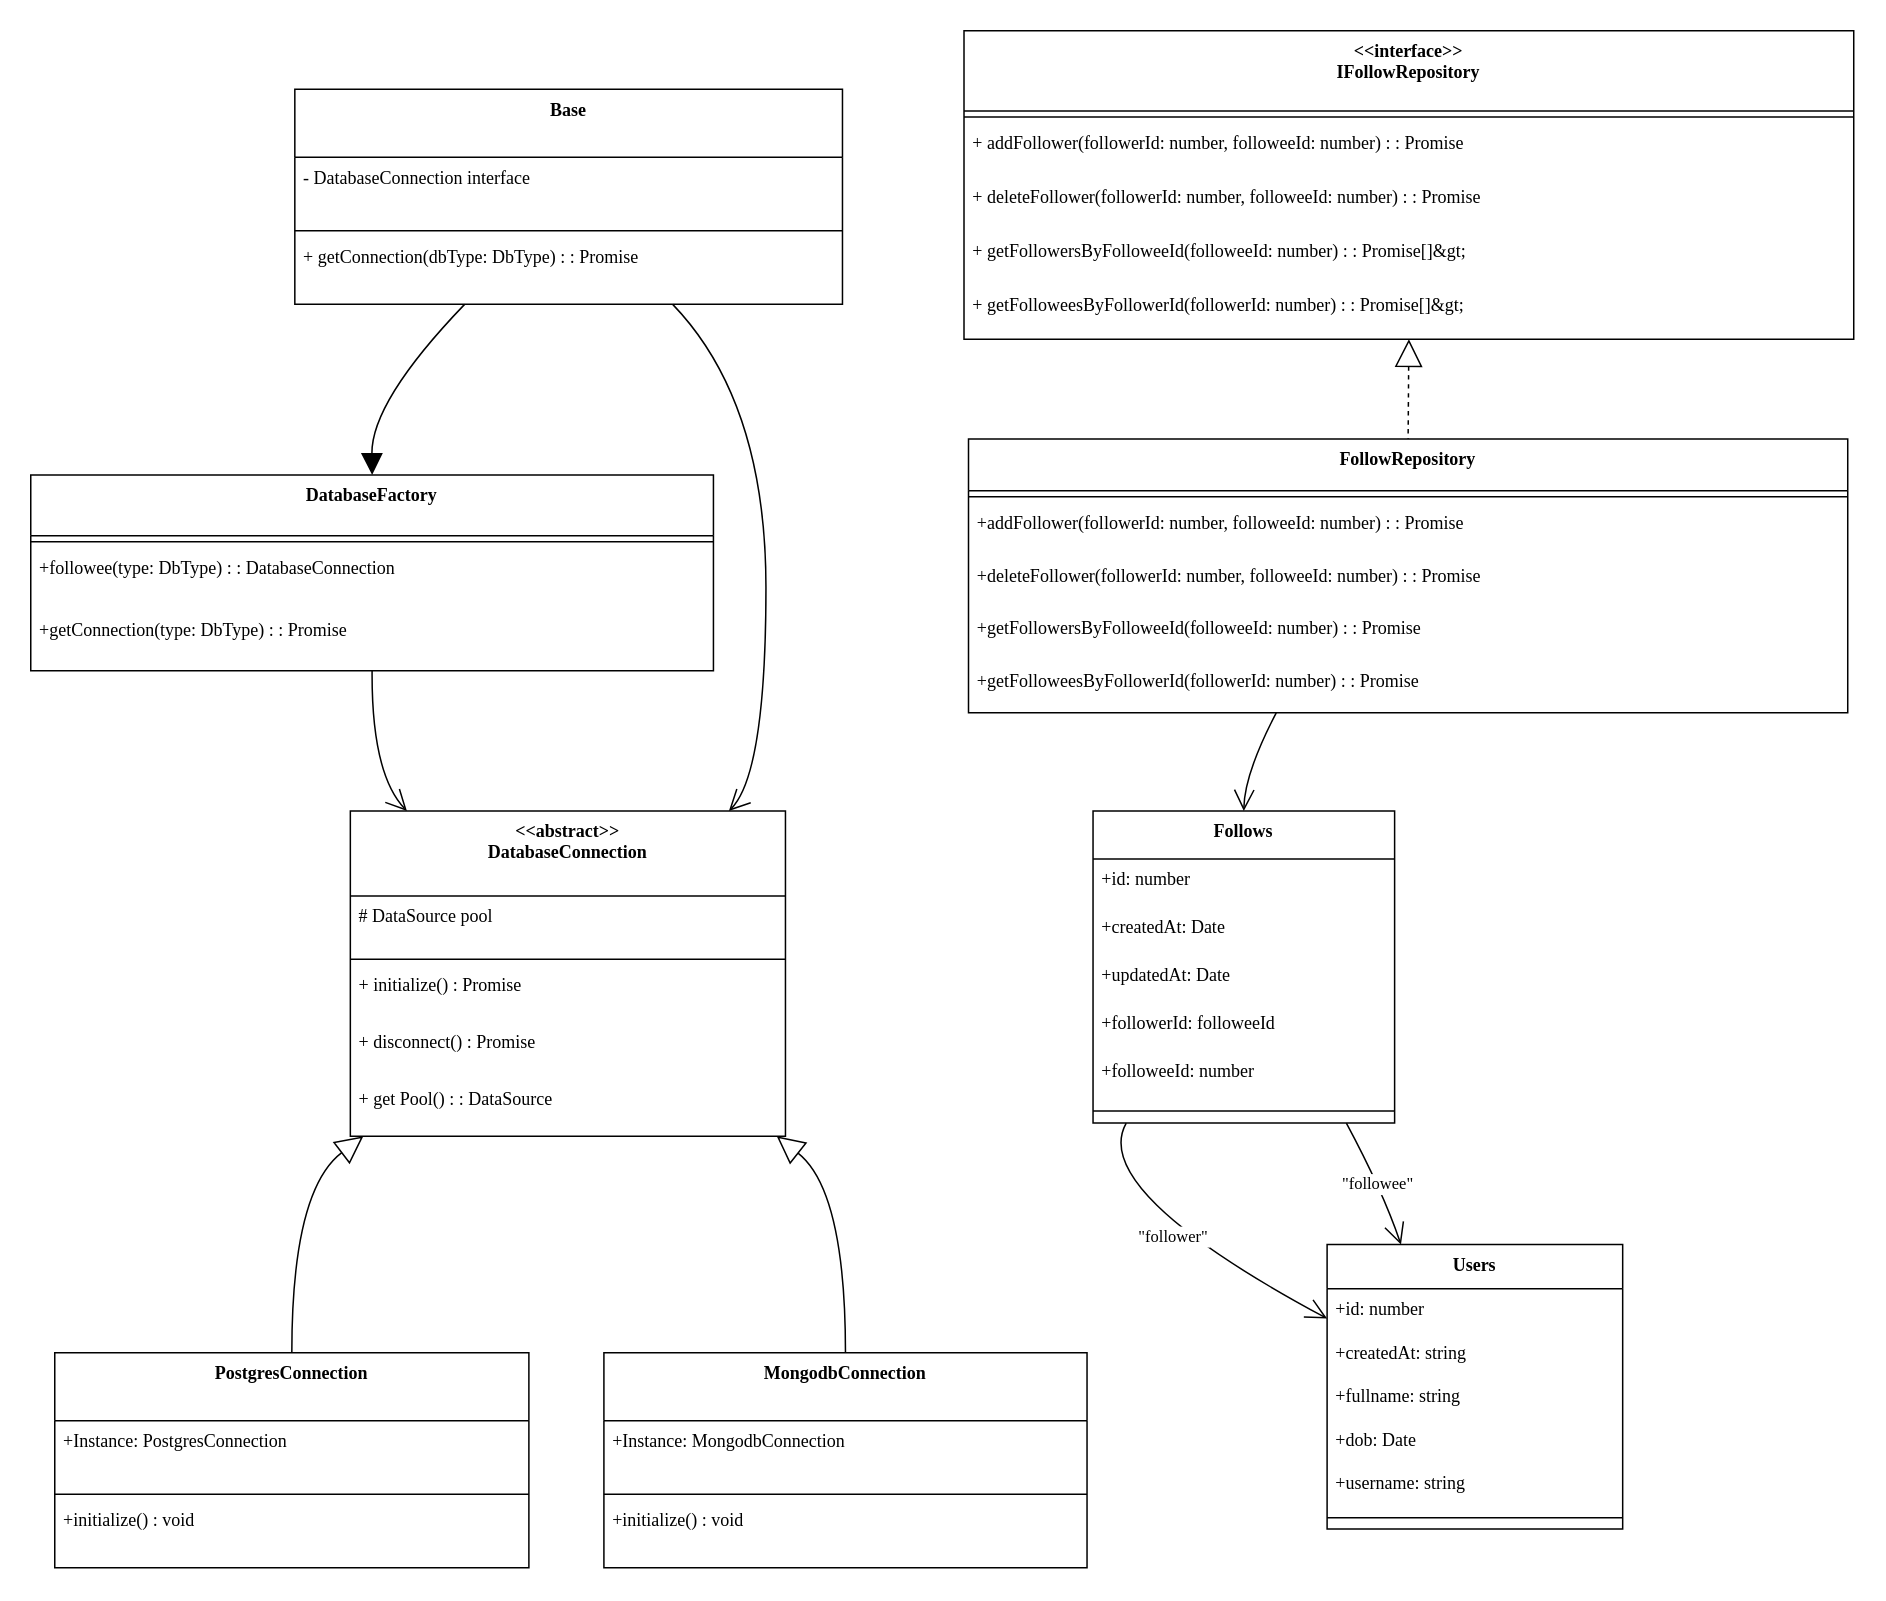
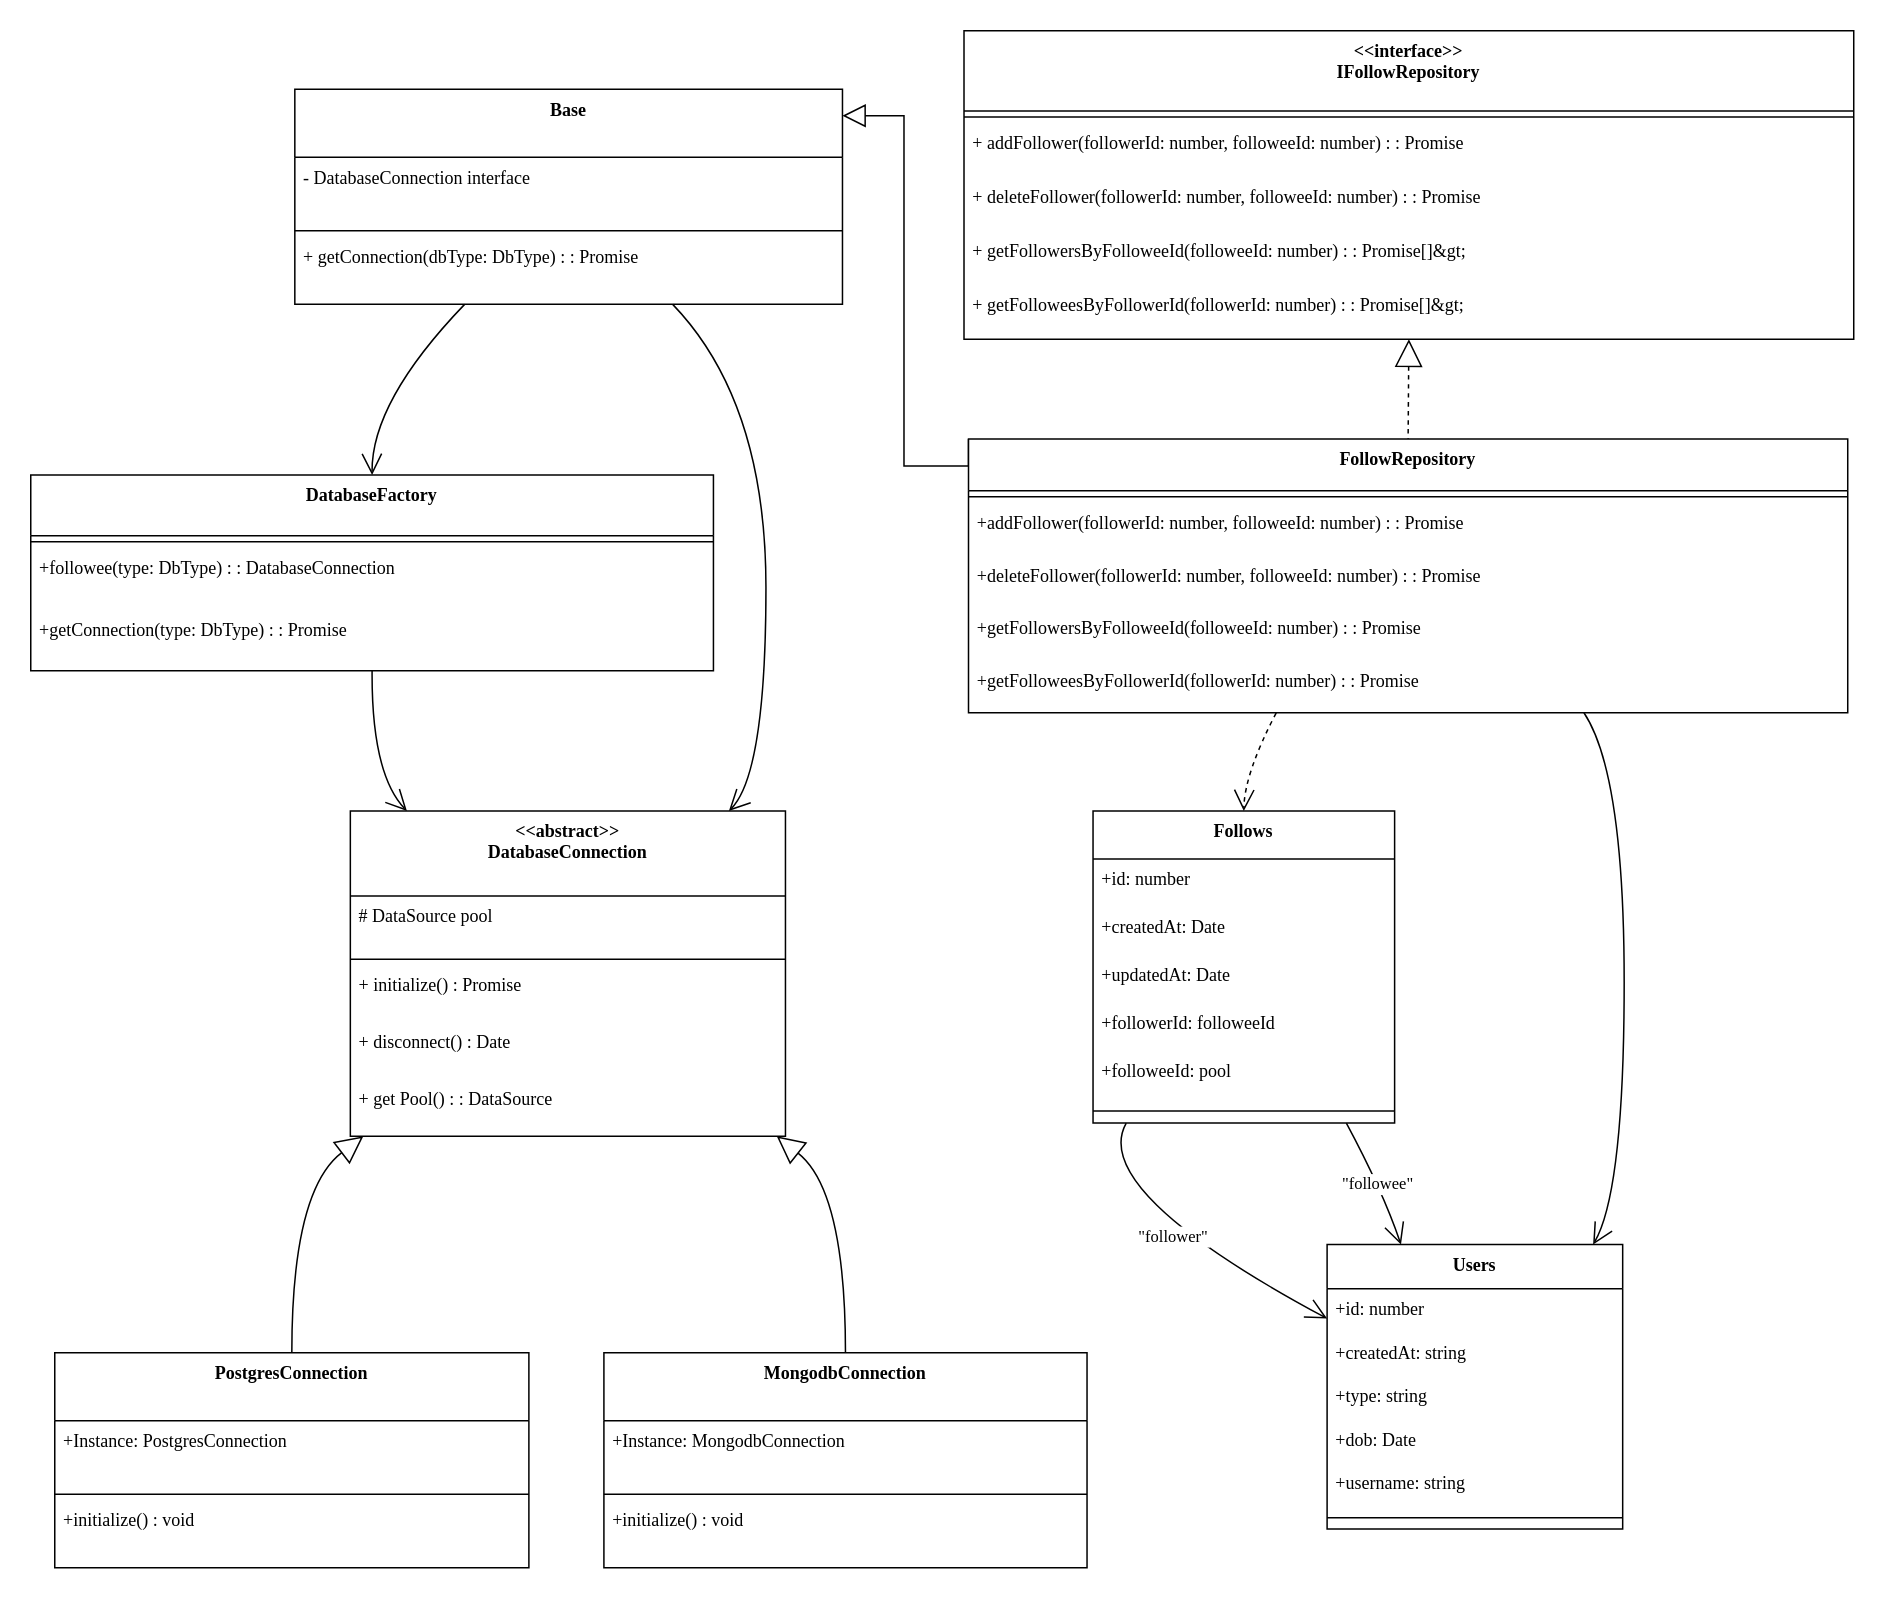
edge "FollowRepository" -> "Base": added
edge "Base" -> "DatabaseFactory": arrowhead block -> open
edge "FollowRepository" -> "Follows": style solid -> dashed
edge "FollowRepository" -> "Users": added
node "+ disconnect() : Promise": label "+ disconnect() : Promise" -> "+ disconnect() : Date"
node "+followeeId: number": label "+followeeId: number" -> "+followeeId: pool"
node "+fullname: string": label "+fullname: string" -> "+type: string"
